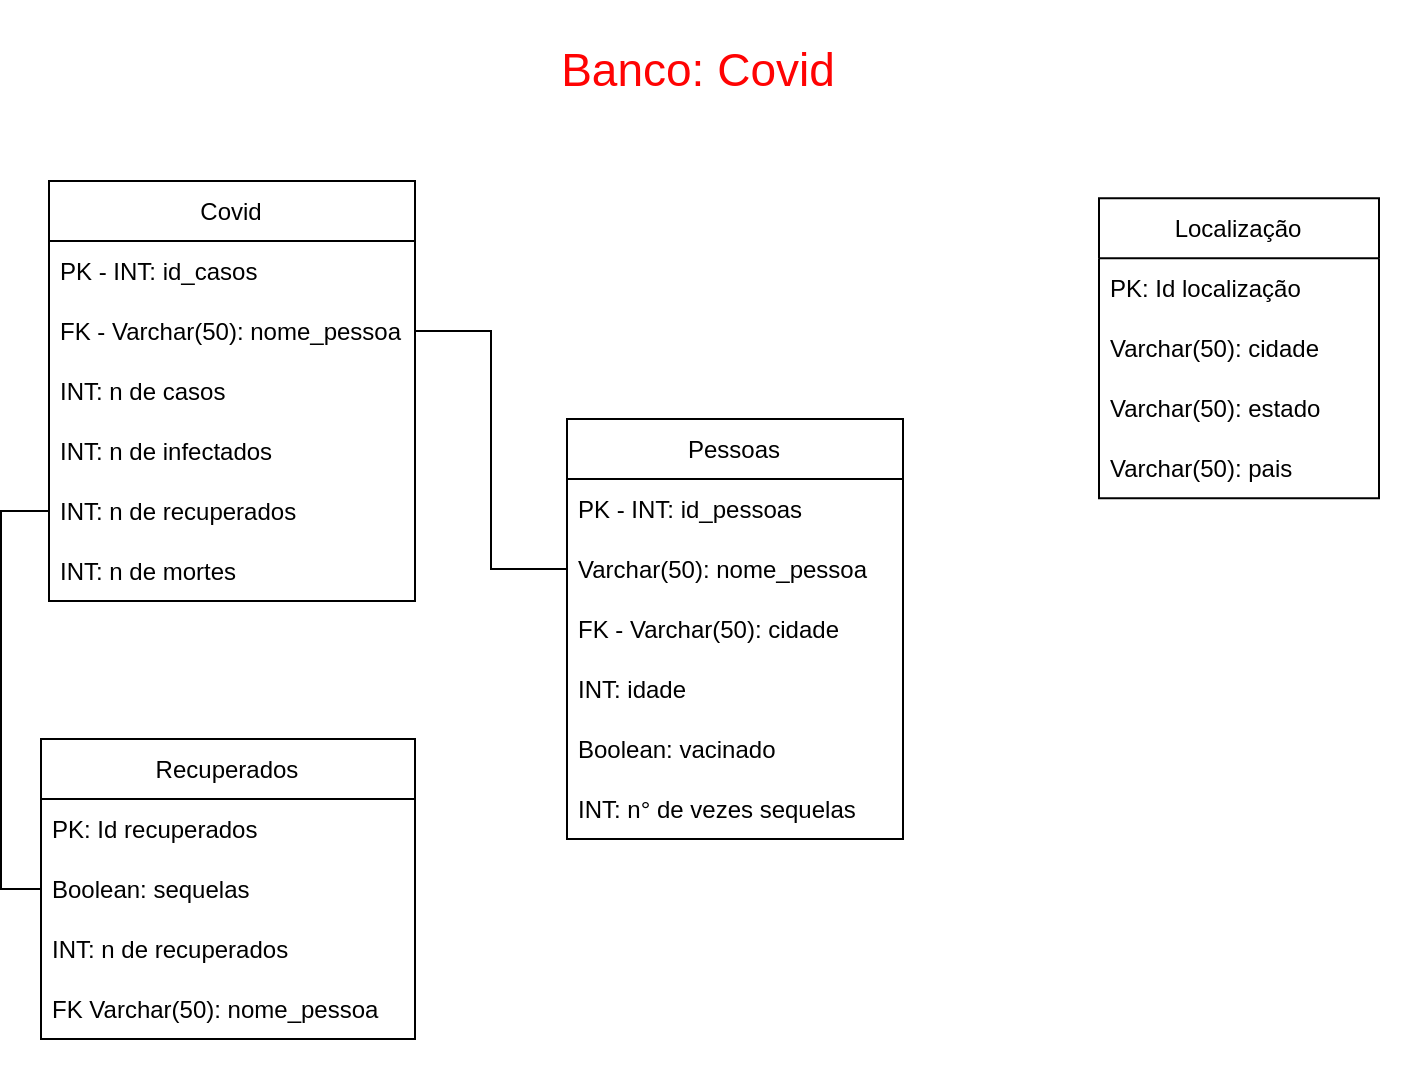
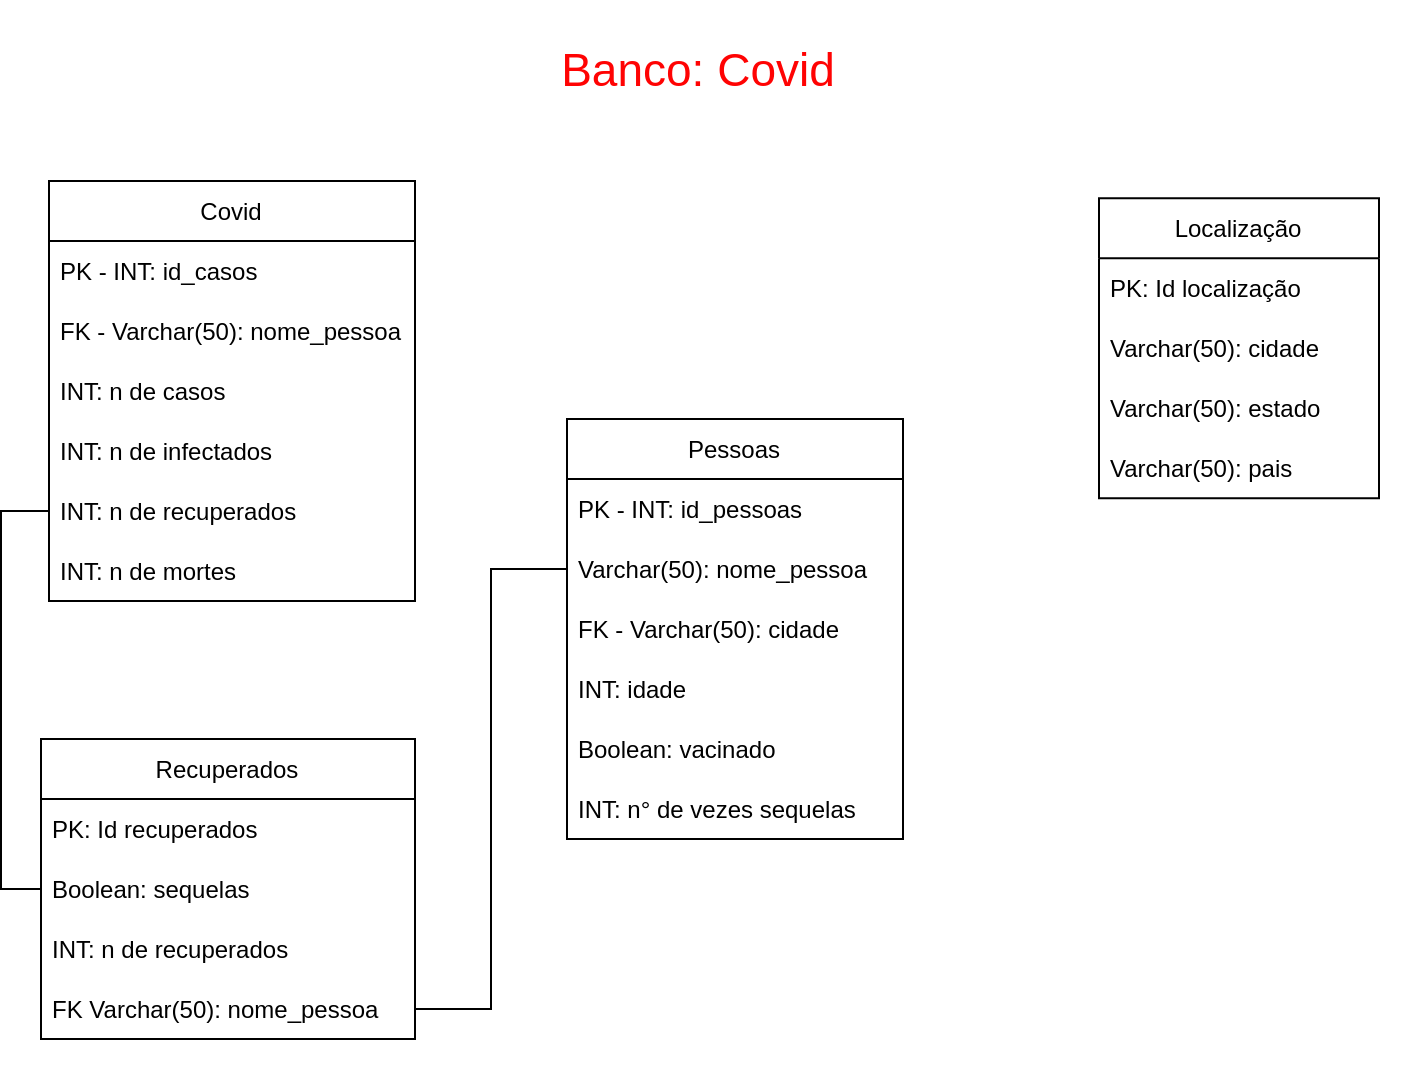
edge "FK - Varchar(50): nome_pessoa" -- "Varchar(50): nome_pessoa": removed
edge "Varchar(50): nome_pessoa" -- "FK Varchar(50): nome_pessoa": added
